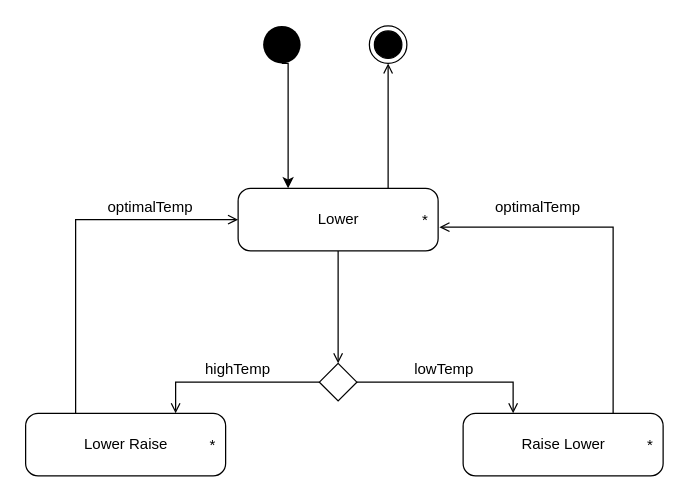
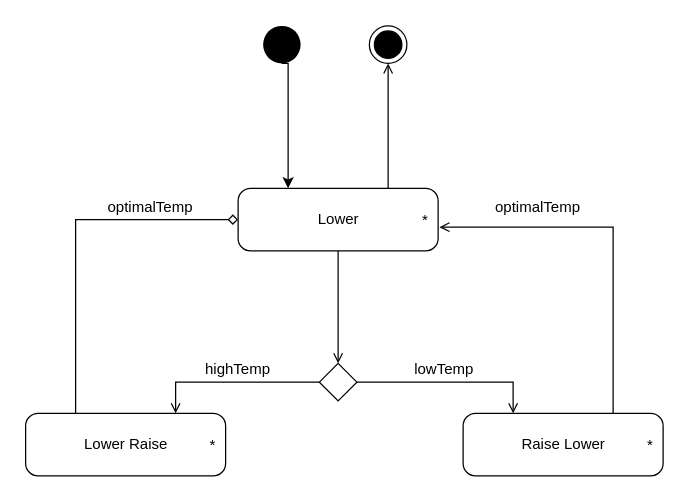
edge "Lower Raise" -> "Lower": arrowhead open -> diamond
